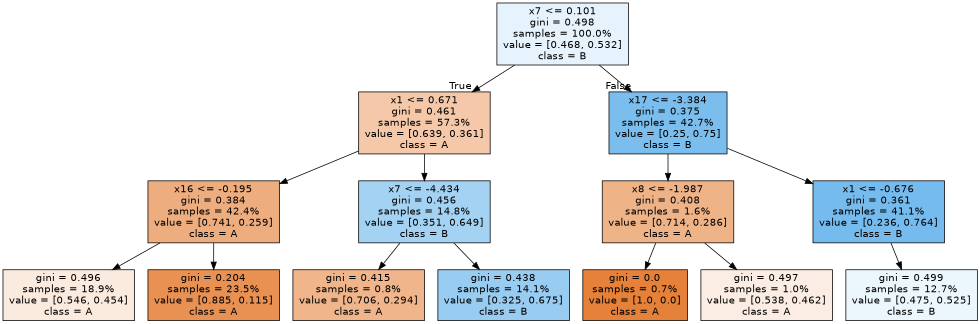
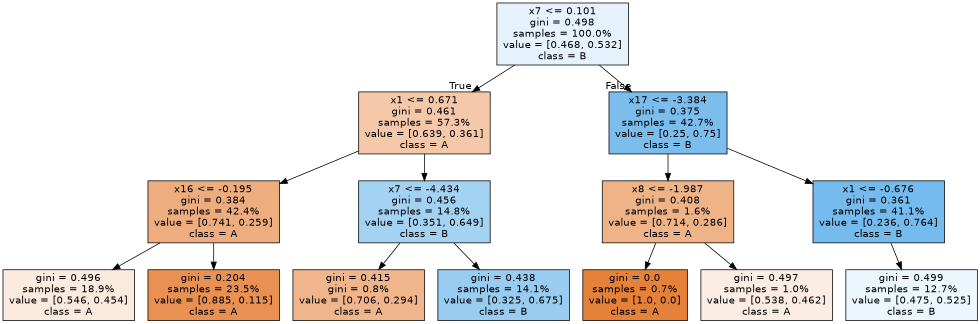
node "gini = 0.415 samples = 0.8% value = [0.706, 0.294] class = A": label "gini = 0.415 samples = 0.8% value = [0.706, 0.294] class = A" -> "gini = 0.415 gini = 0.8% value = [0.706, 0.294] class = A"
